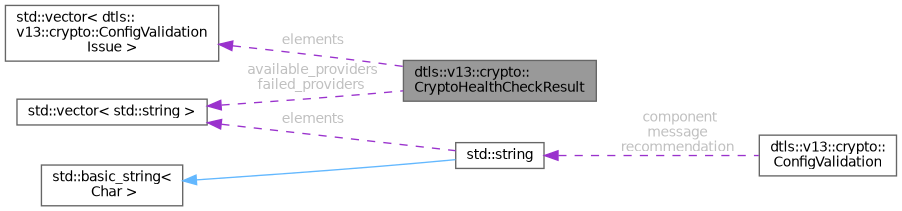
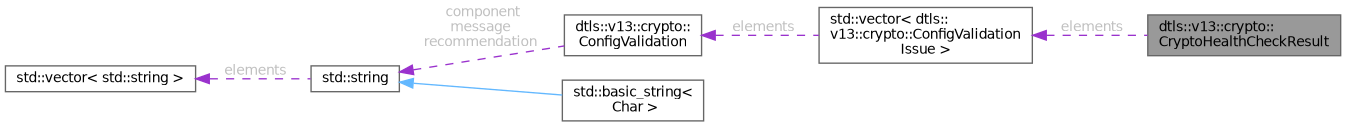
edge "std::vector< dtls:: v13::crypto::ConfigValidation Issue >" -> "dtls::v13::crypto:: ConfigValidation": added, label "elements"
edge "dtls::v13::crypto:: CryptoHealthCheckResult" -> "std::vector< std::string >": removed, label "available_providers failed_providers"
edge "std::string" -> "std::basic_string< Char >": reversed
